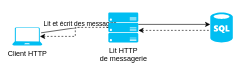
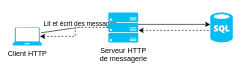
node "Lit HTTP de messagerie": label "Lit HTTP de messagerie" -> "Serveur HTTP de messagerie"
